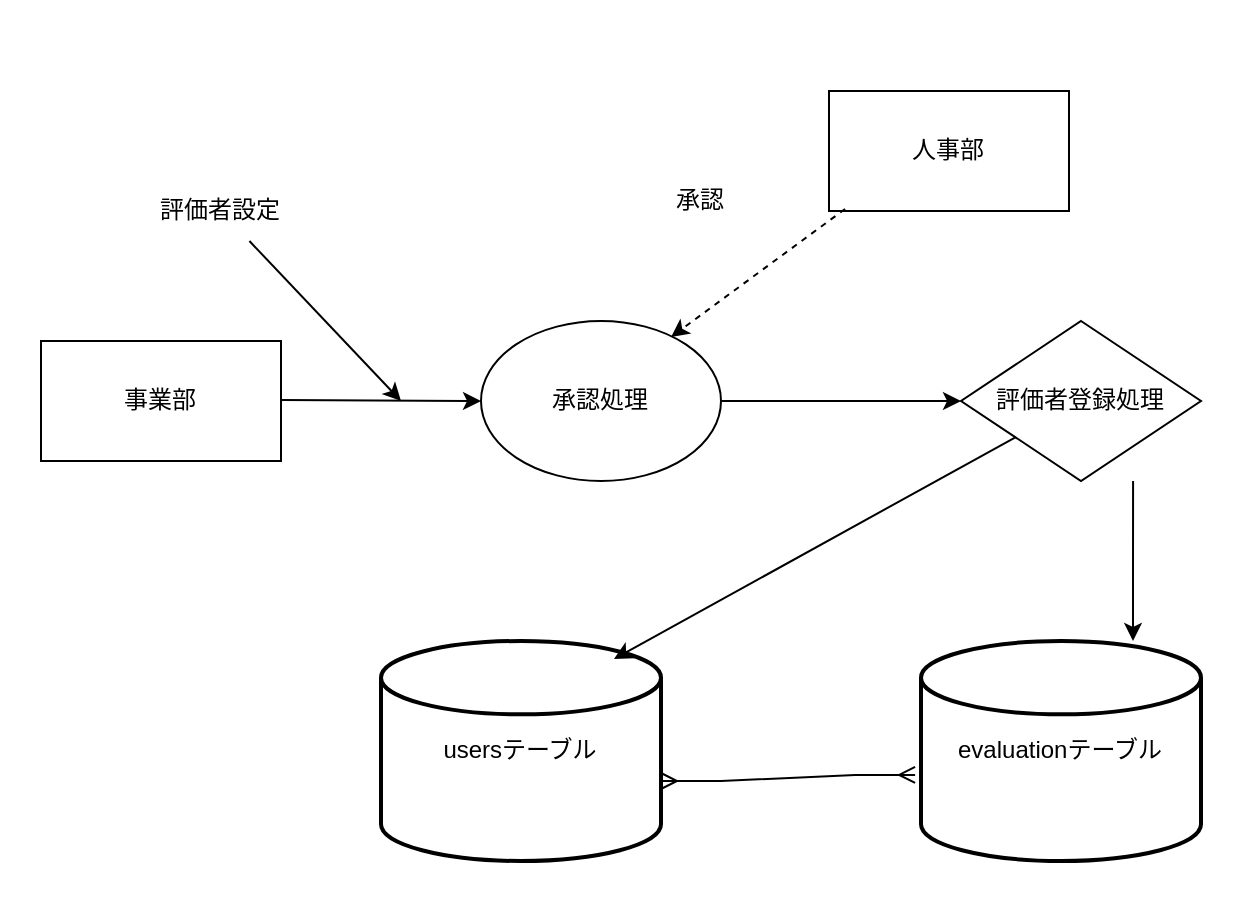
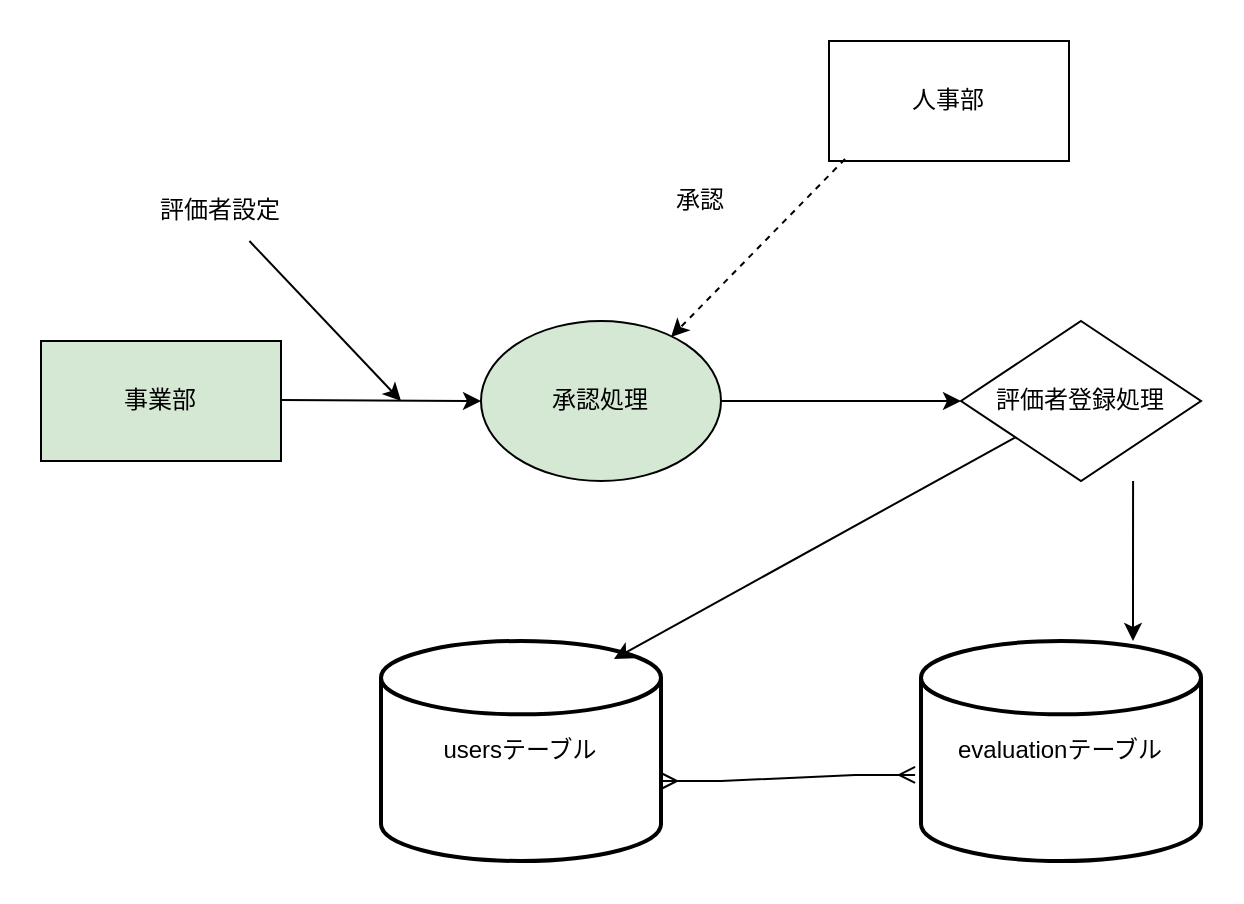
node "人事部": moved (949, 151) -> (949, 101)
node "事業部": fillcolor #ffffff -> #d5e8d4
node "承認処理": fillcolor #ffffff -> #d5e8d4
